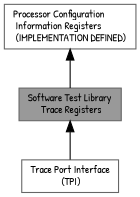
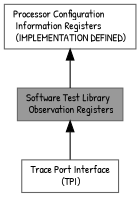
node "Software Test Library Trace Registers": label "Software Test Library Trace Registers" -> "Software Test Library Observation Registers"
